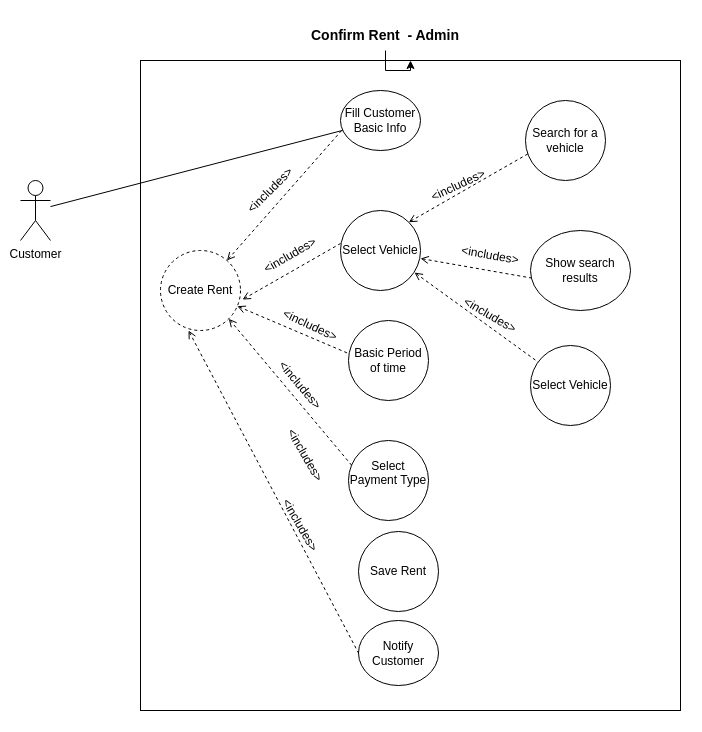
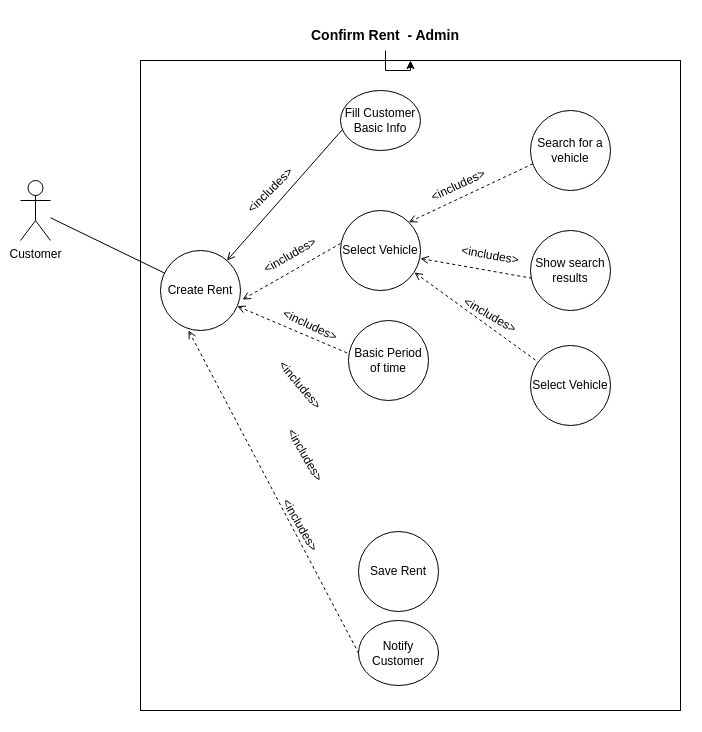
node "Search for a vehicle": moved (566, 141) -> (571, 151)
edge "Fill Customer Basic Info" -- "Customer": now "Create Rent" -- "Customer"
edge "Fill Customer Basic Info" -> "Create Rent": style dashed -> solid
node "Show search results": size 100x80 -> 80x80
node "Create Rent": style dashed -> solid
edge "Select Payment Type" -> "Create Rent": removed
node "Select Payment Type": removed
